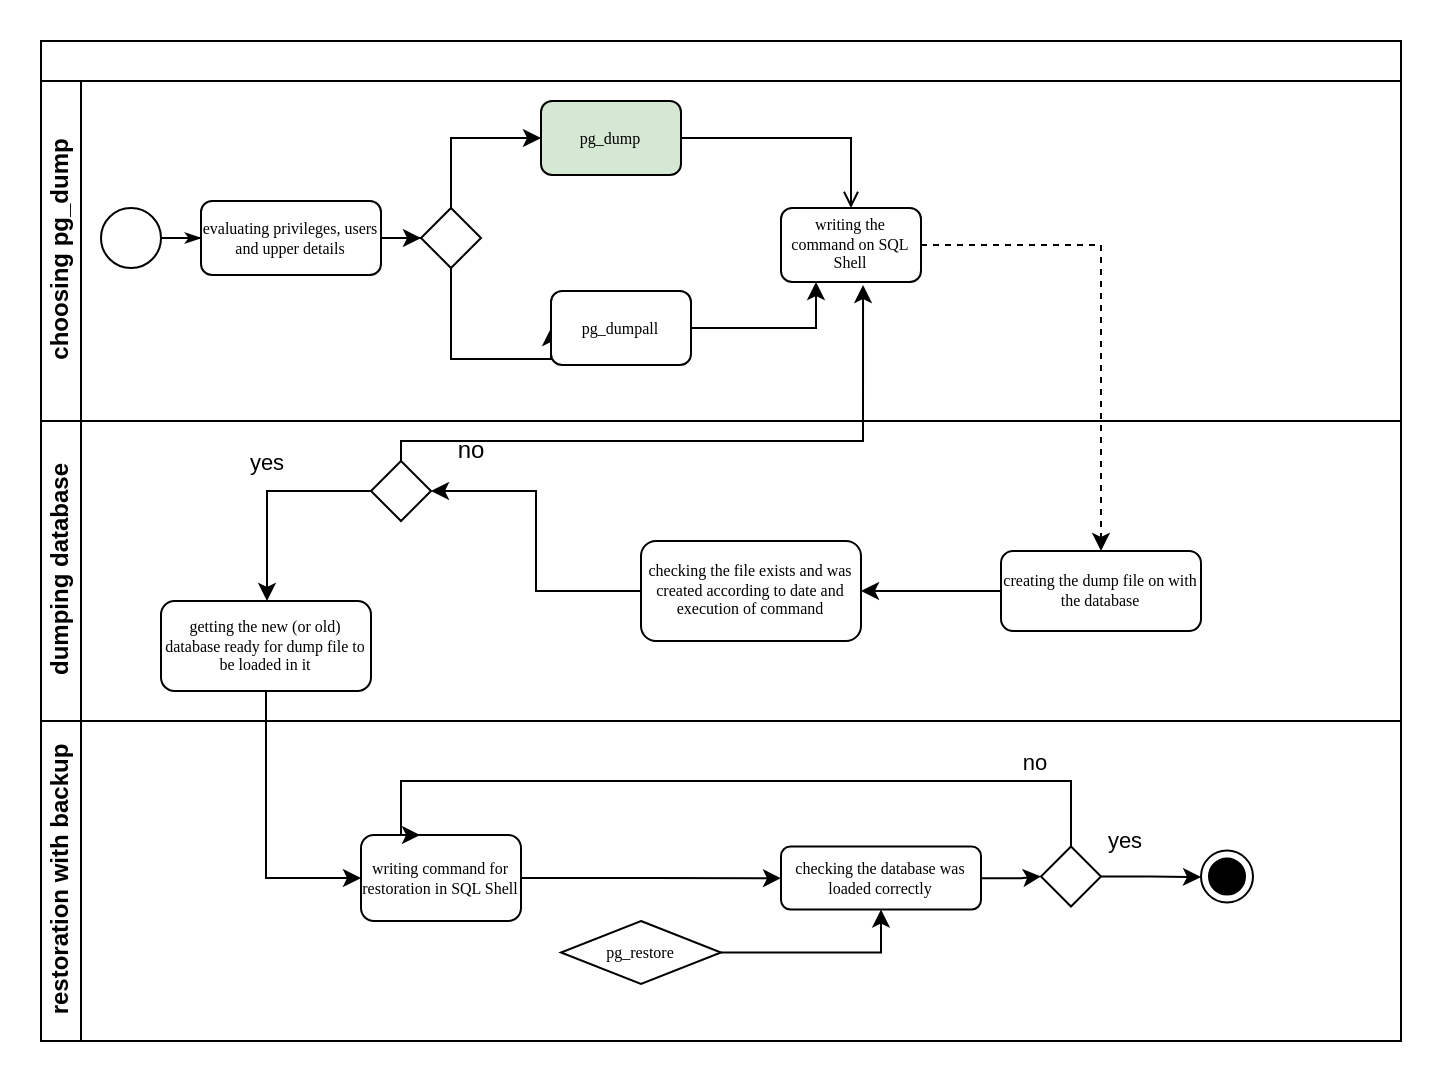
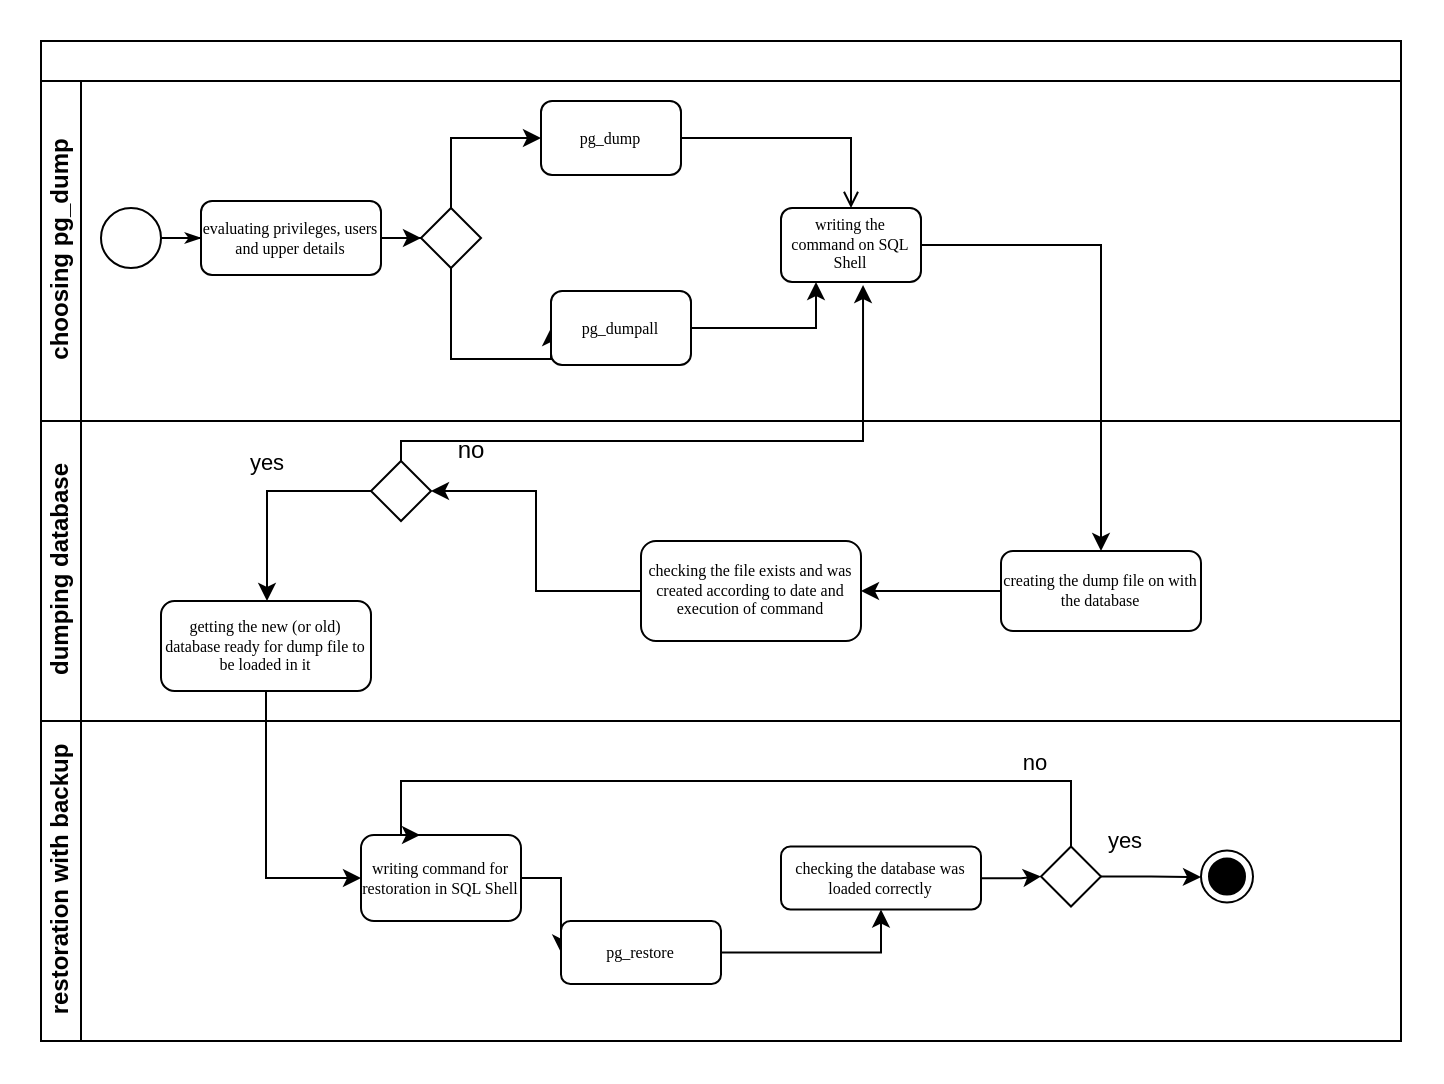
node "pg_dump": fillcolor #d5e8d4 -> #ffffff
edge "writing the command on SQL Shell" -> "creating the dump file on with the database": style dashed -> solid
edge "writing command for restoration in SQL Shell" -> "checking the database was loaded correctly": now "writing command for restoration in SQL Shell" -> "pg_restore"
node "pg_restore": shape diamond -> rounded rectangle
